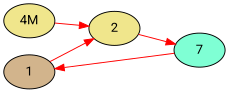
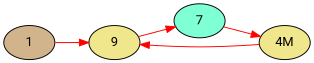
node "2": label "2" -> "9"
edge "7" -> "1": now "7" -> "4M"
